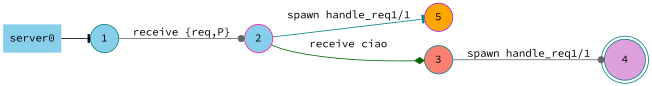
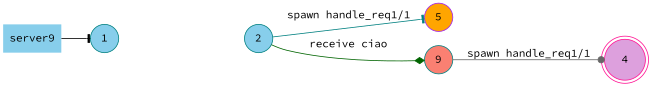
node "server0": label "server0" -> "server9"
edge "1" -> "2": removed, label "receive {req,P}"
node "2": color deeppink -> teal
node "3": label "3" -> "9"
node "4": color teal -> deeppink
